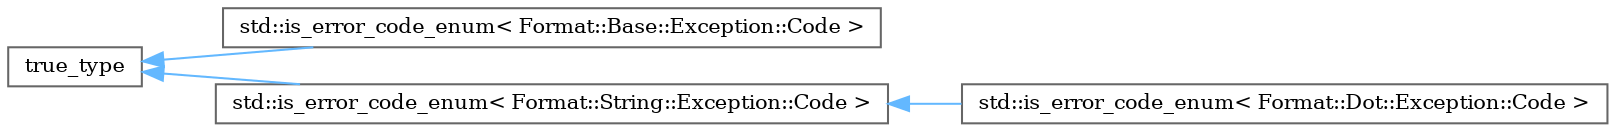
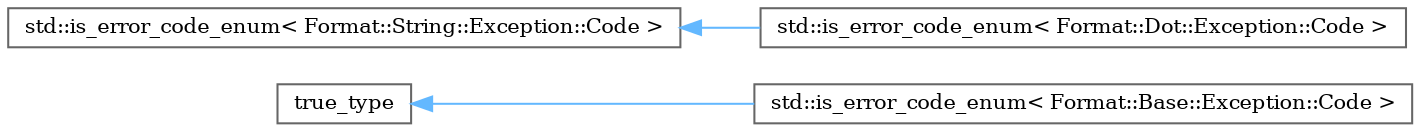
edge "std::is_error_code_enum< Format::String::Exception::Code >" -> "true_type": removed
